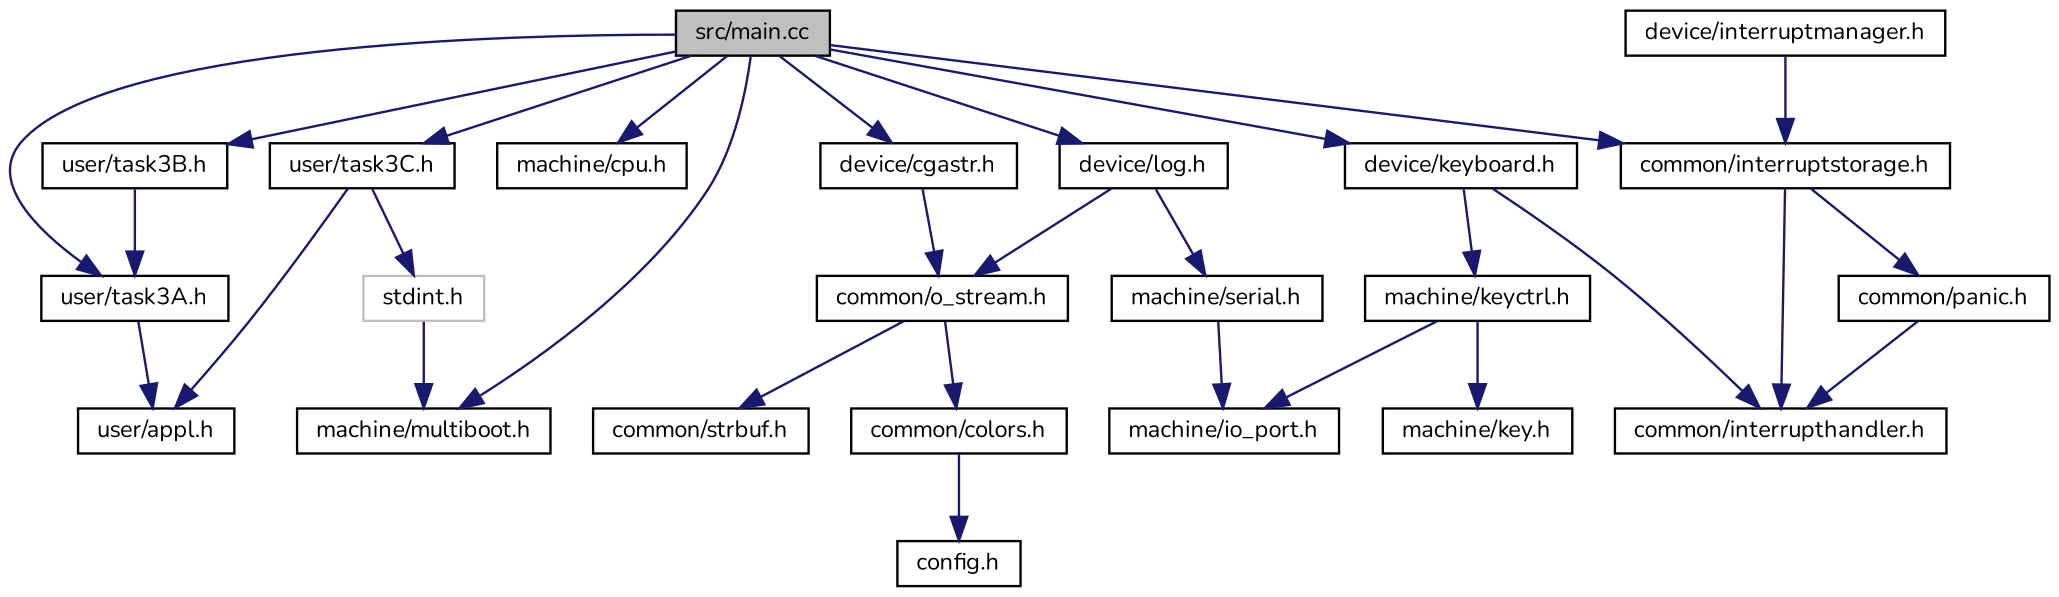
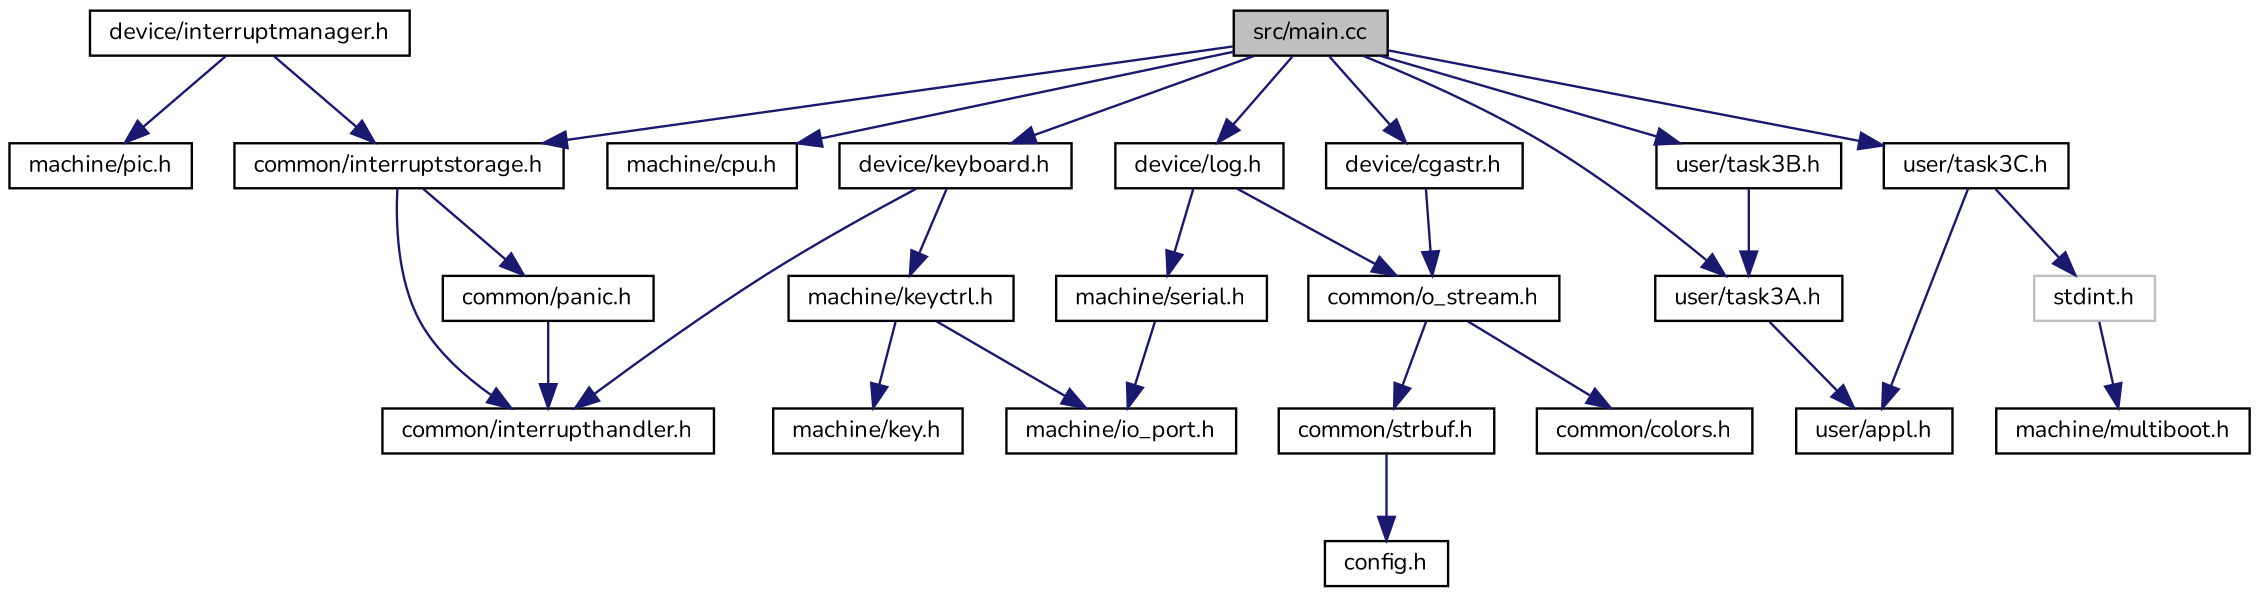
node "machine/pic.h": added
edge "src/main.cc" -> "machine/multiboot.h": removed
edge "common/colors.h" -> "config.h": now "common/strbuf.h" -> "config.h"
